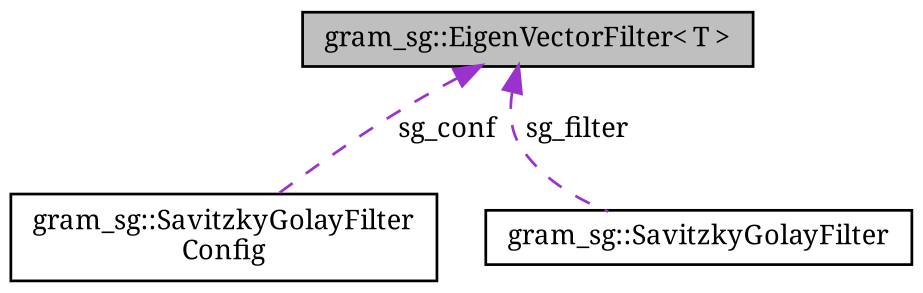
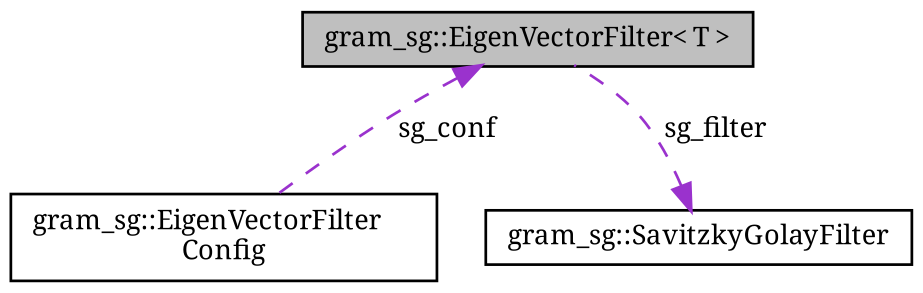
edge "gram_sg::SavitzkyGolayFilter" -> "gram_sg::EigenVectorFilter< T >": reversed
node "gram_sg::SavitzkyGolayFilter Config": label "gram_sg::SavitzkyGolayFilter Config" -> "gram_sg::EigenVectorFilter Config"
